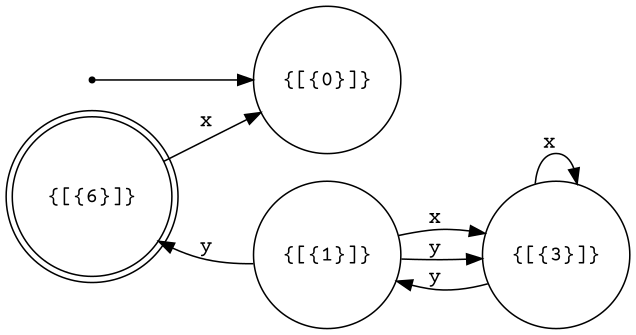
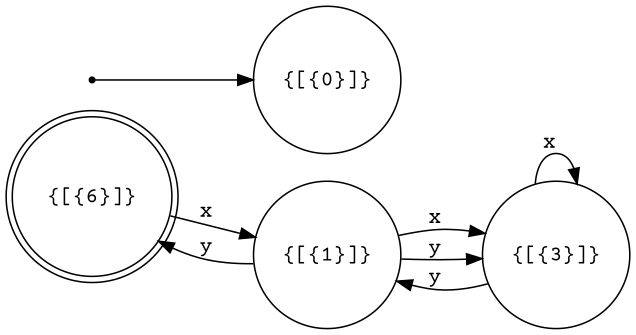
edge "{[{6}]}" -> "{[{0}]}": now "{[{6}]}" -> "{[{1}]}"
